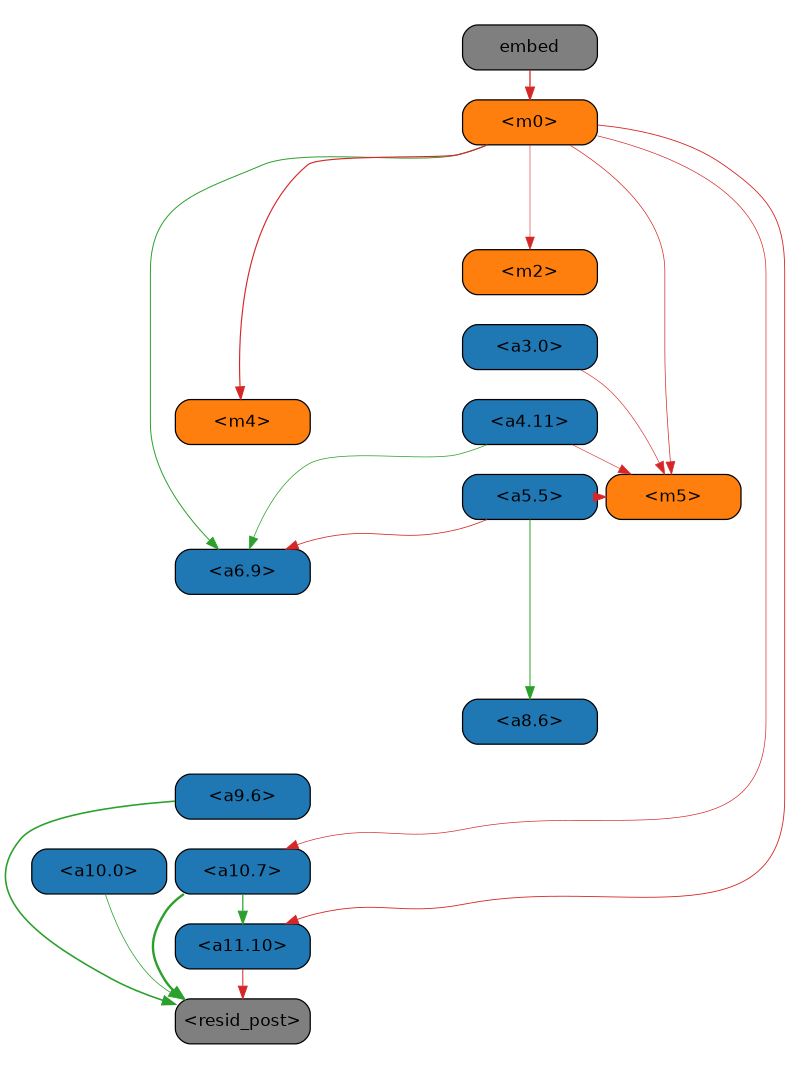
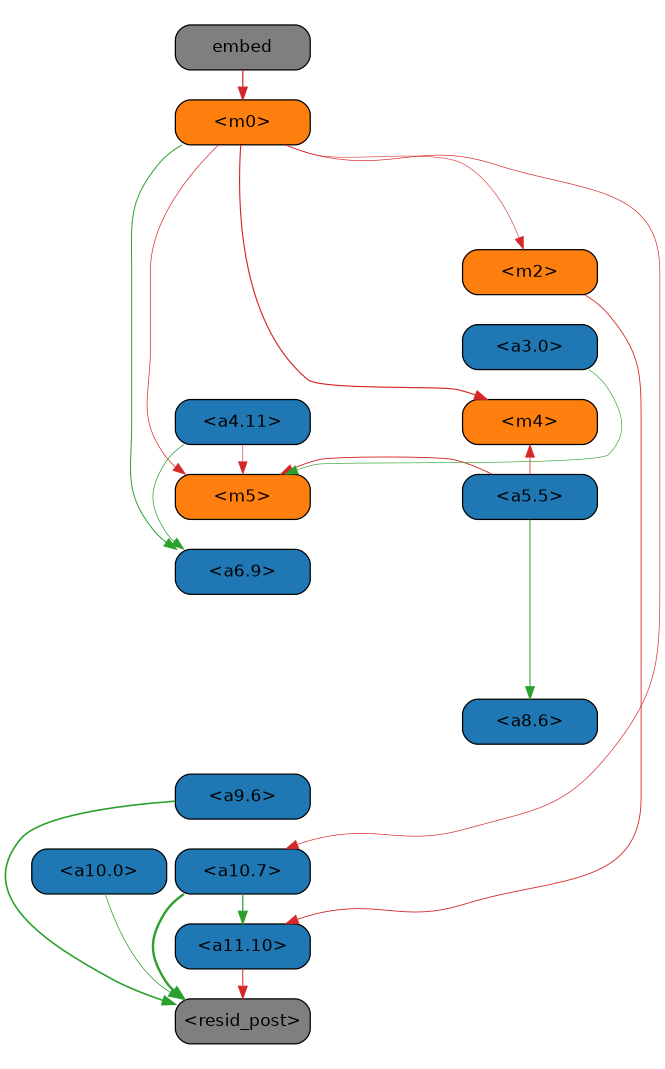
edge "<a3.0>" -> "<m5>": color #d62728 -> #2ca02c
edge "<a5.5>" -> "<a6.9>": now "<a5.5>" -> "<m4>"
edge "<m0>" -> "<a11.10>": now "<m2>" -> "<a11.10>"
